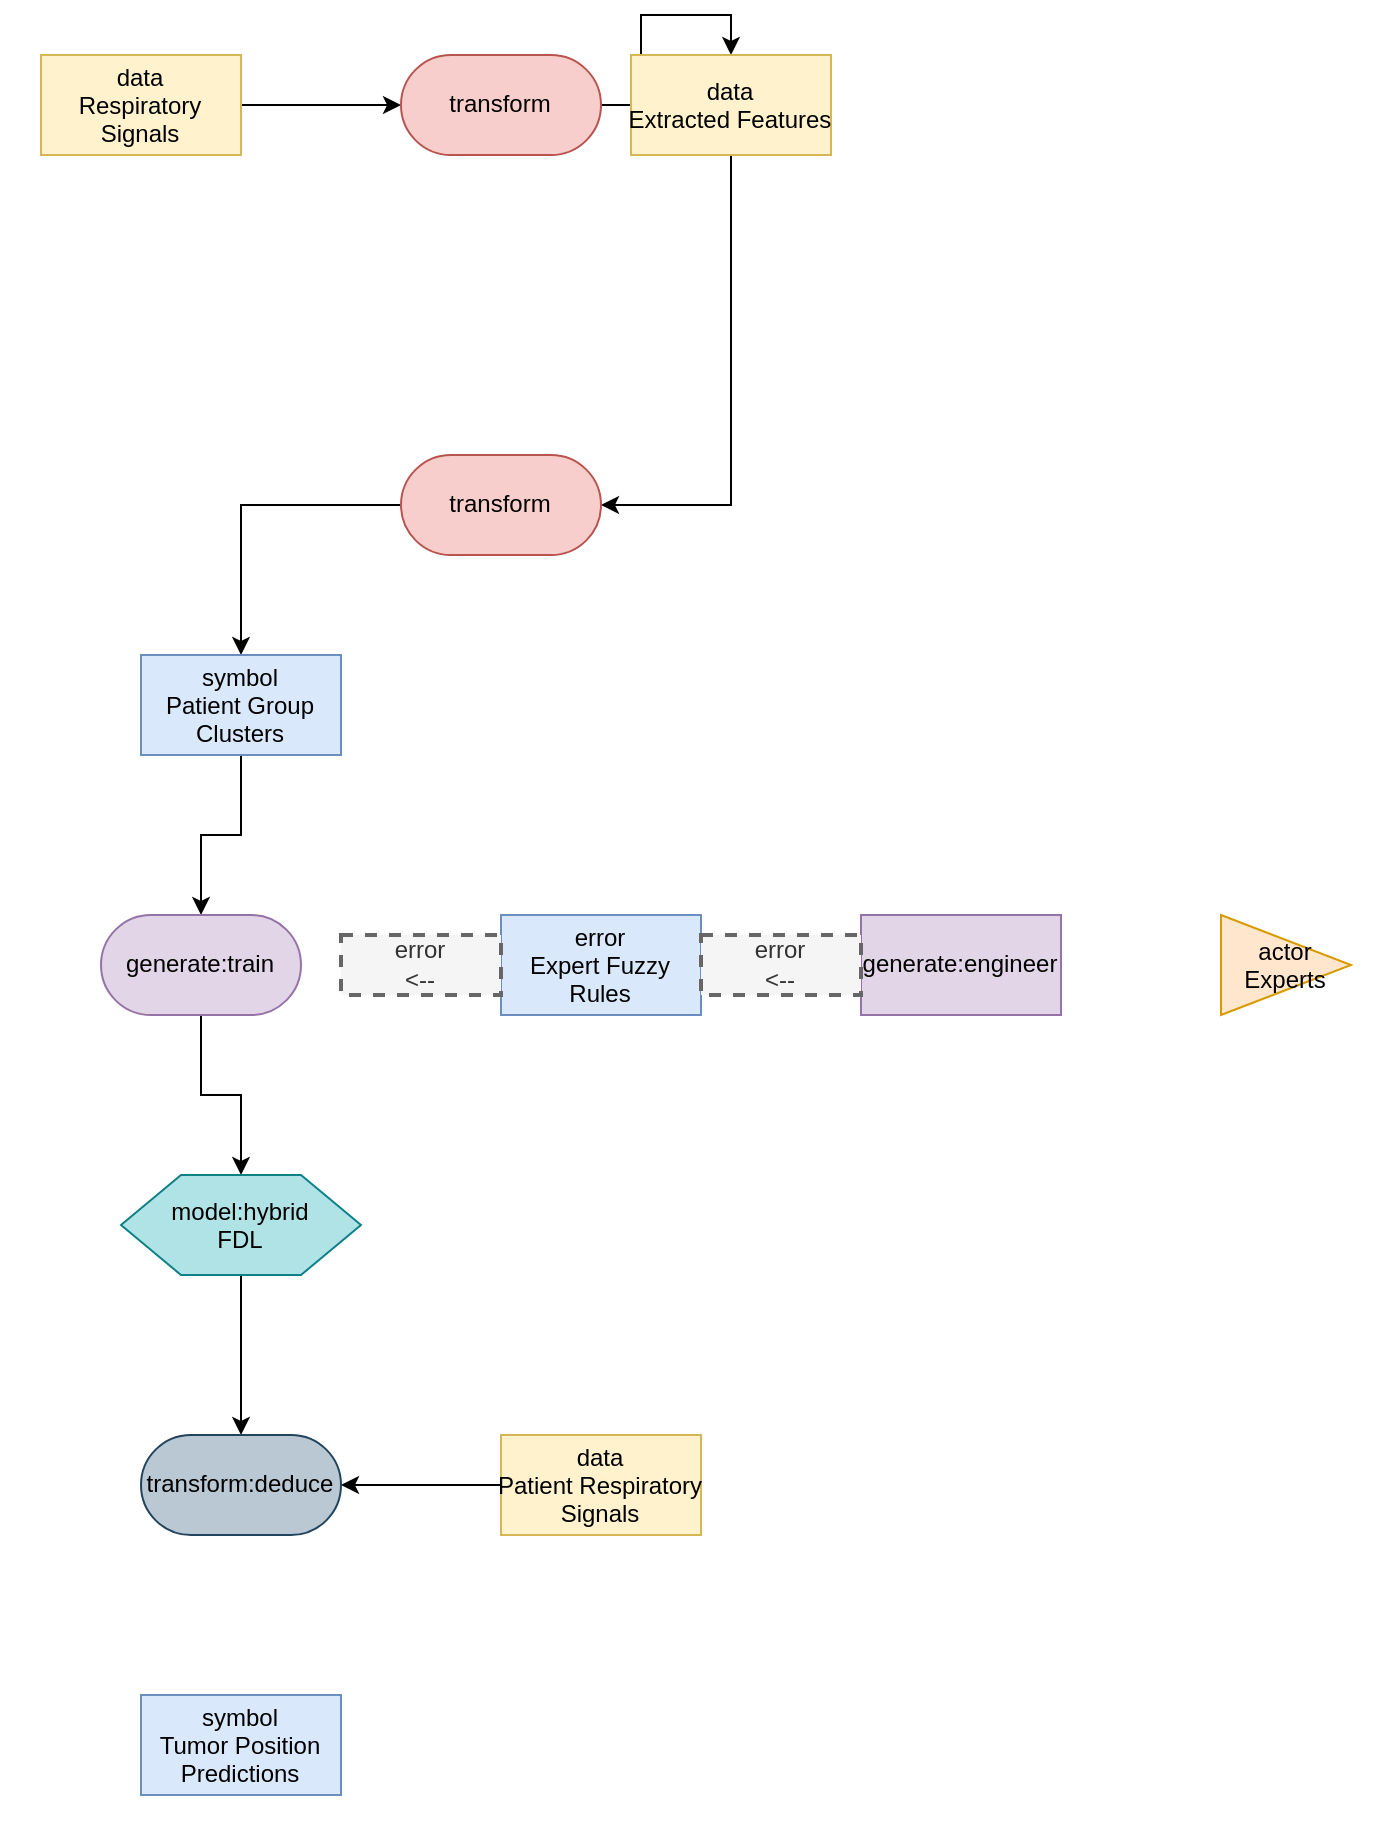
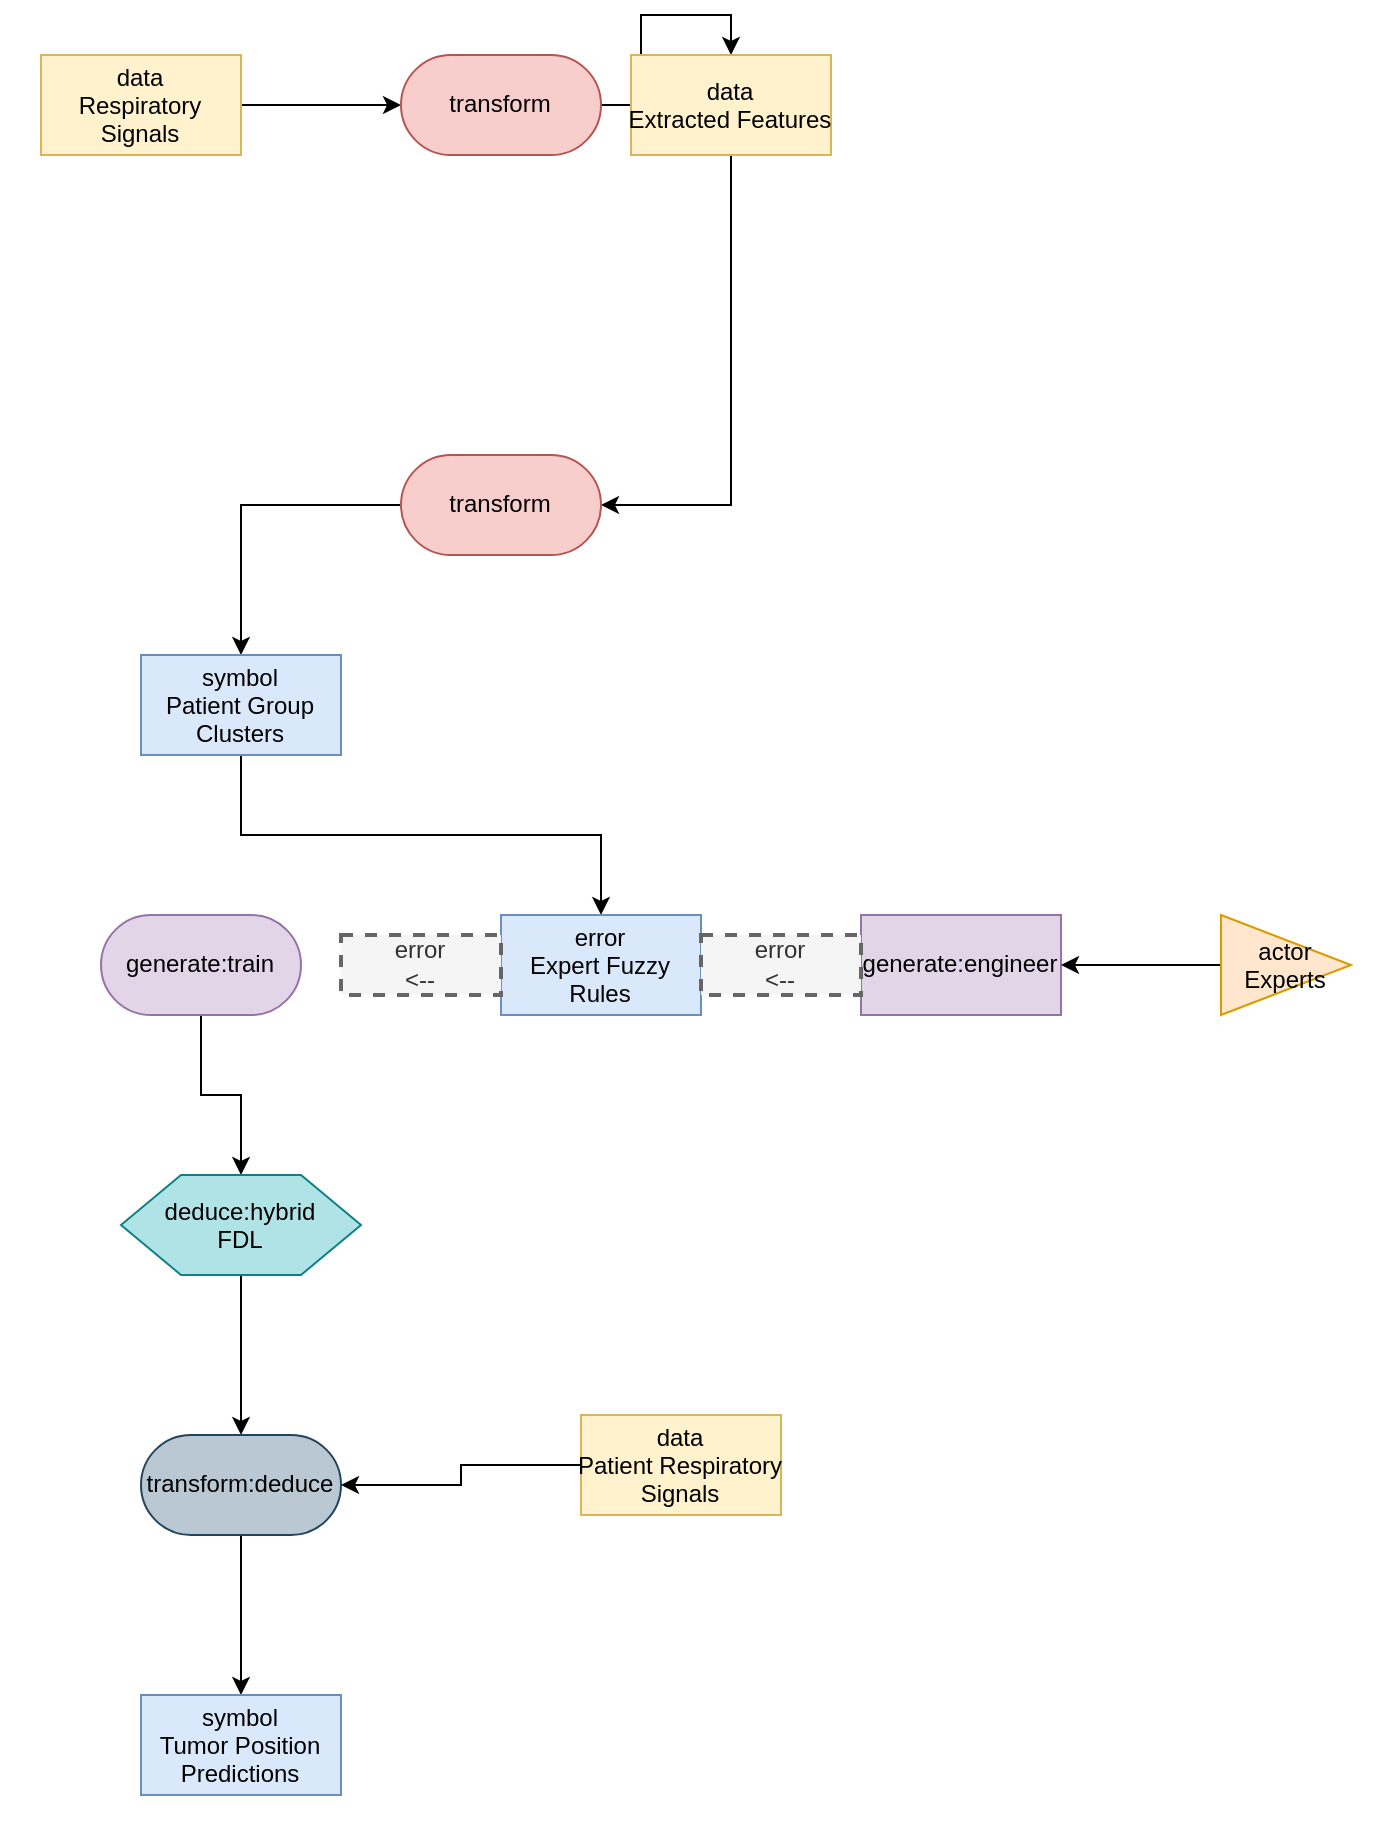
edge "symbol Patient Group Clusters" -> "generate:train": now "symbol Patient Group Clusters" -> "error Expert Fuzzy Rules"
edge "actor Experts" -> "generate:engineer": added
node "model:hybrid FDL": label "model:hybrid FDL" -> "deduce:hybrid FDL"
node "data Patient Respiratory Signals": moved (601, 1485) -> (681, 1465)
edge "transform:deduce" -> "symbol Tumor Position Predictions": added
